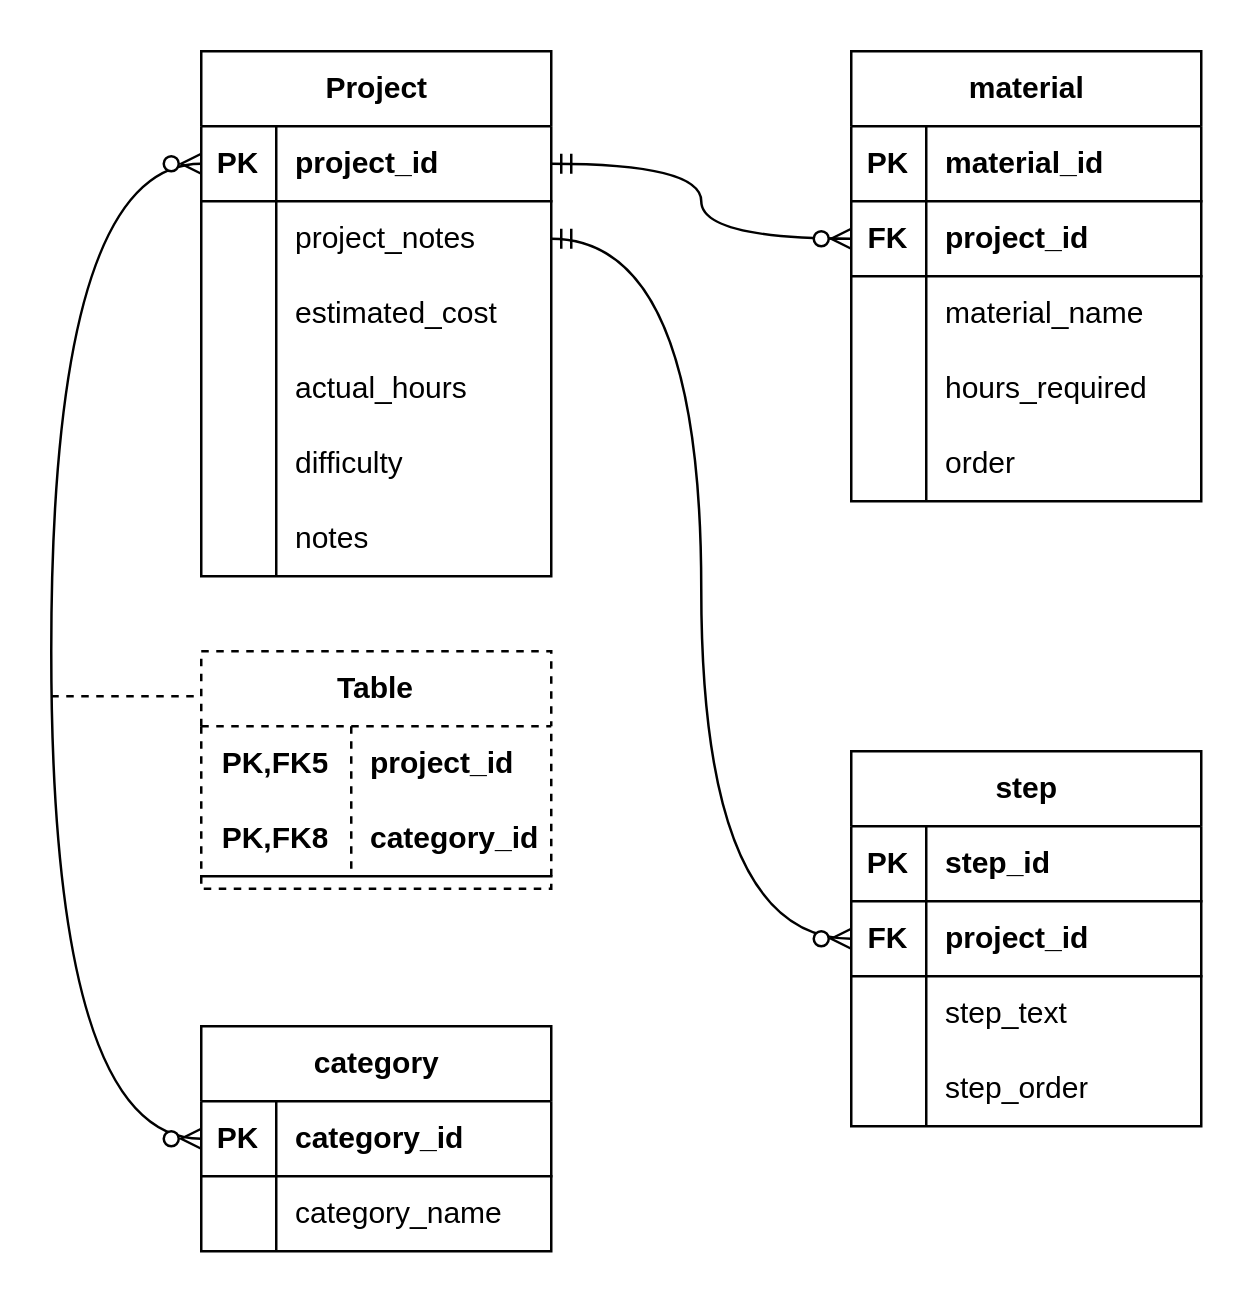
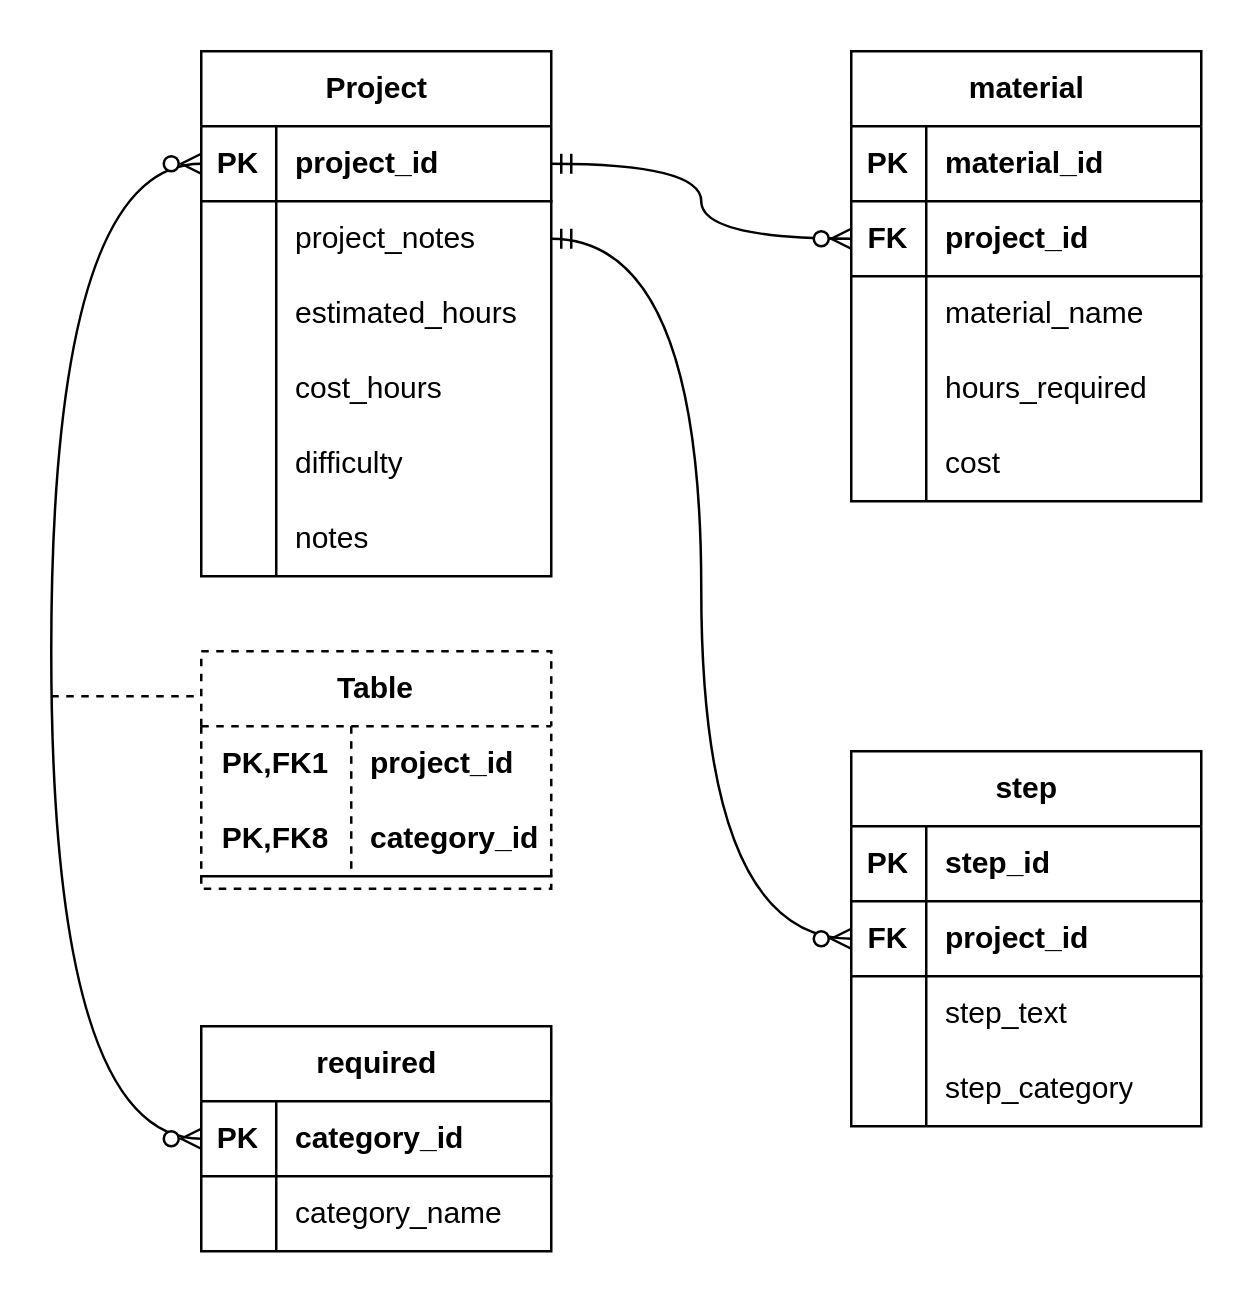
node "estimated_cost": label "estimated_cost" -> "estimated_hours"
node "actual_hours": label "actual_hours" -> "cost_hours"
node "order": label "order" -> "cost"
node "PK,FK5": label "PK,FK5" -> "PK,FK1"
node "category": label "category" -> "required"
node "step_order": label "step_order" -> "step_category"
